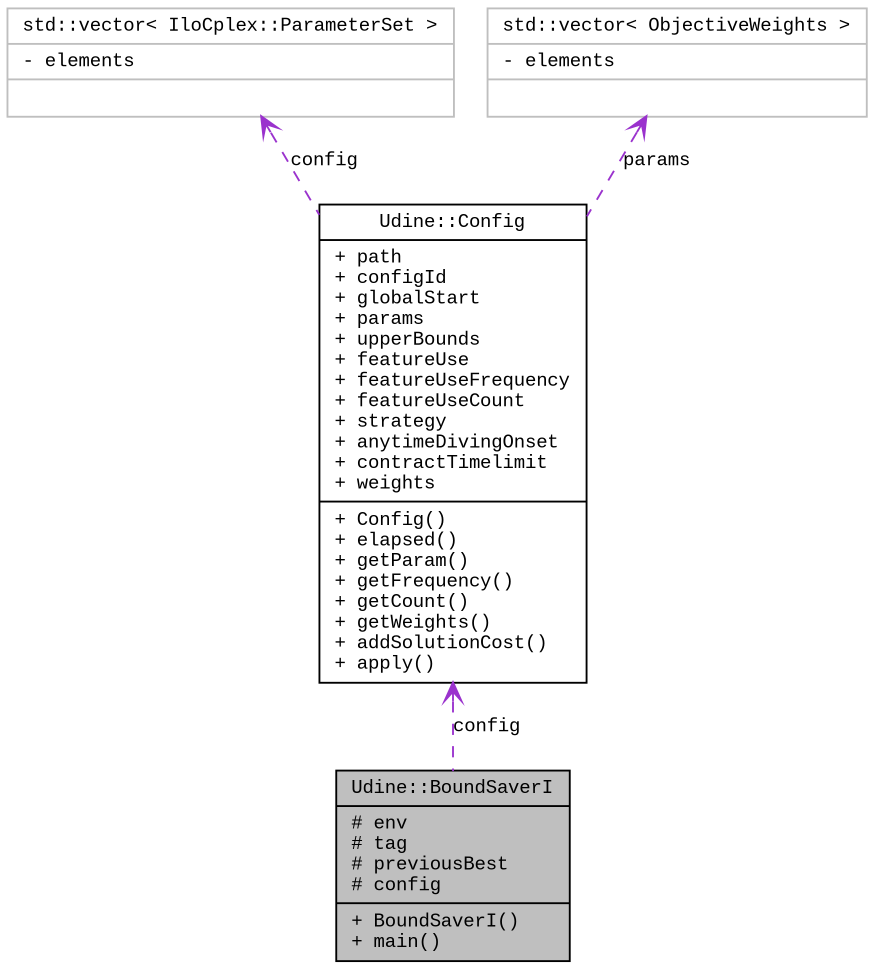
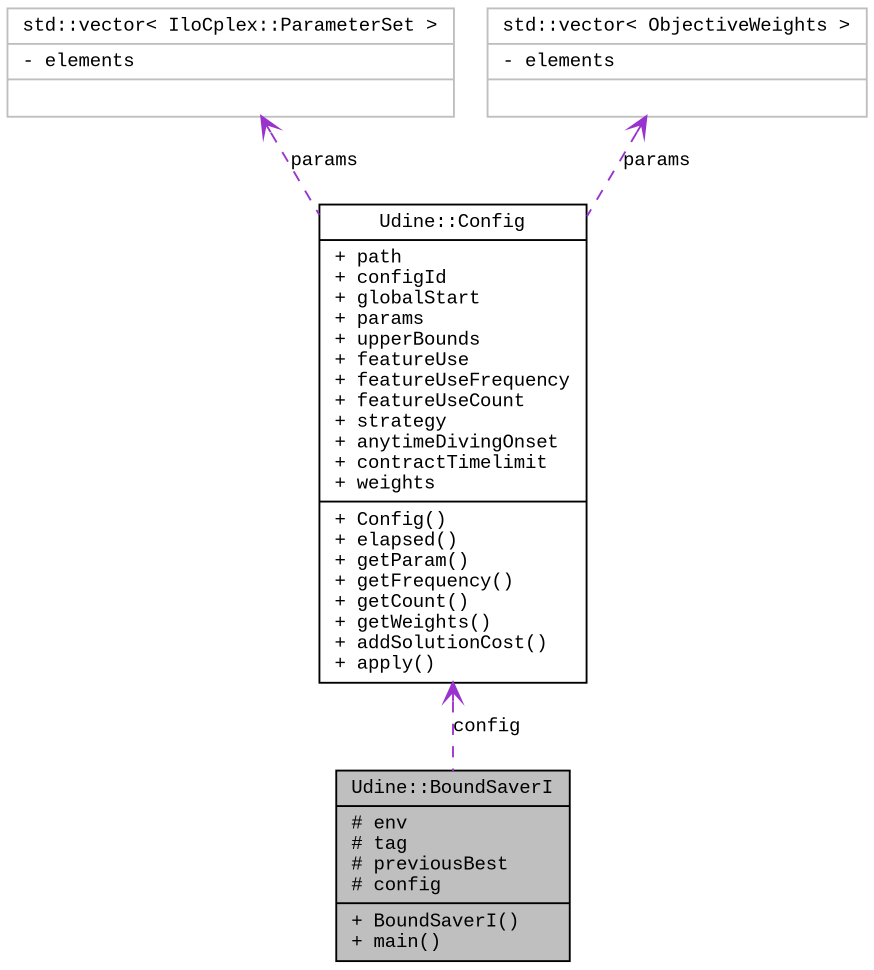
edge "Udine::Config" -> "std::vector< IloCplex::ParameterSet >": label "config" -> "params"
